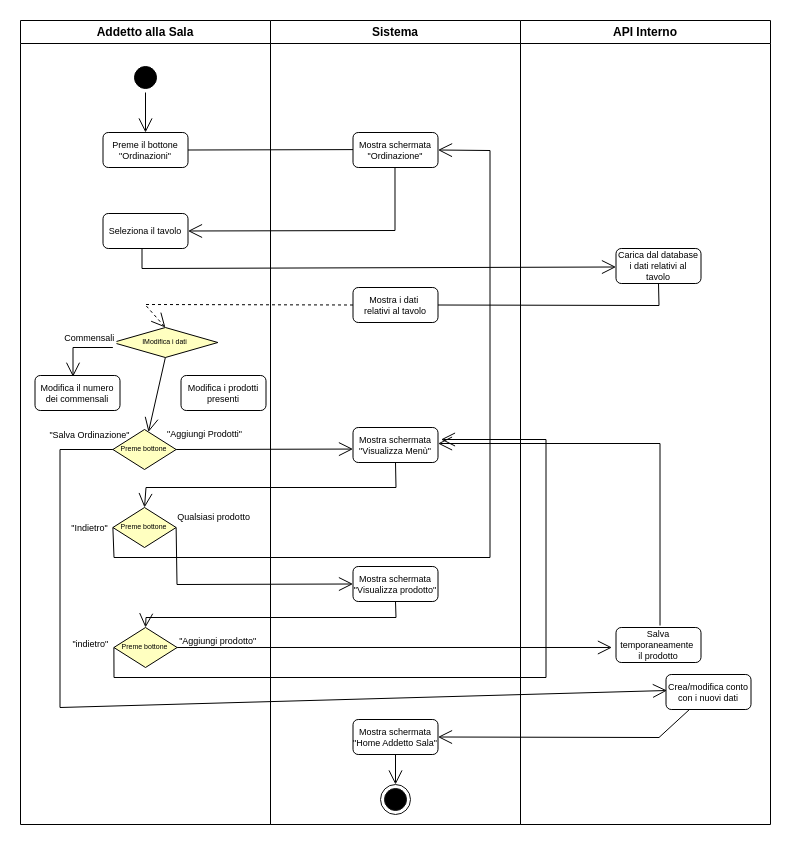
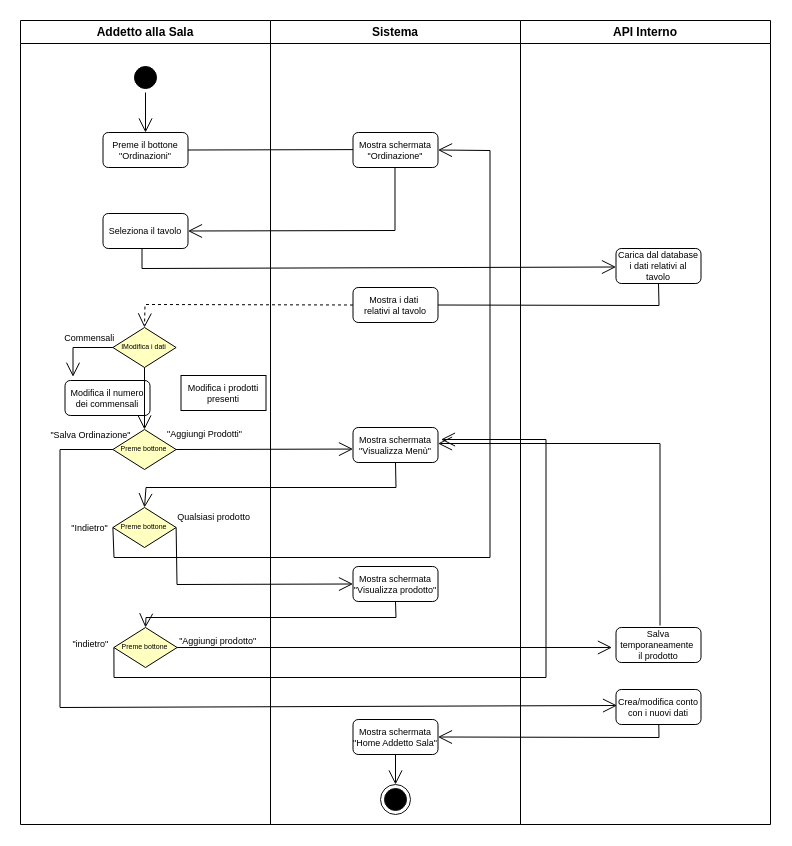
node "IModifica i dati": size 105x30 -> 63x40
node "Modifica il numero dei commensali": moved (78, 393) -> (108, 398)
node "Modifica i prodotti presenti": shape rounded rectangle -> rectangle
node "Crea/modifica conto con i nuovi dati": moved (709, 692) -> (659, 707)
